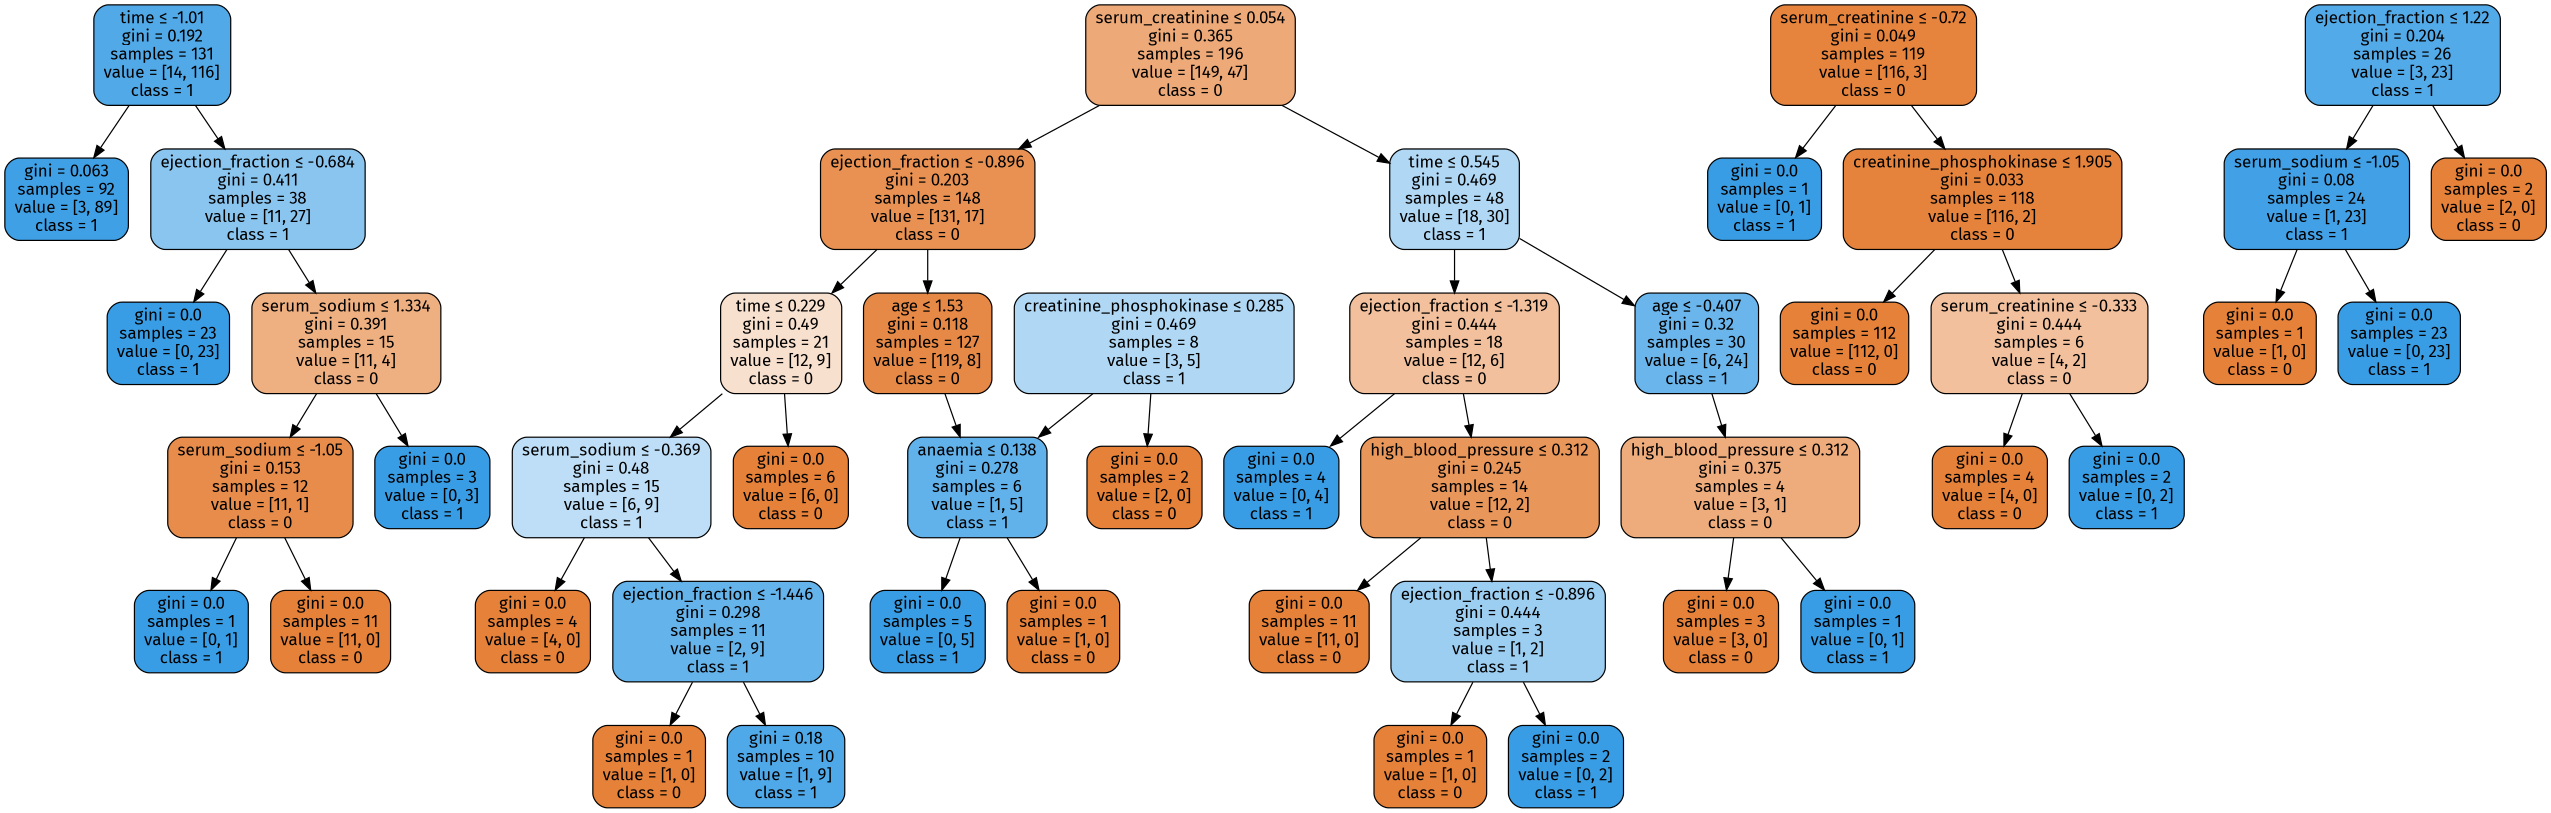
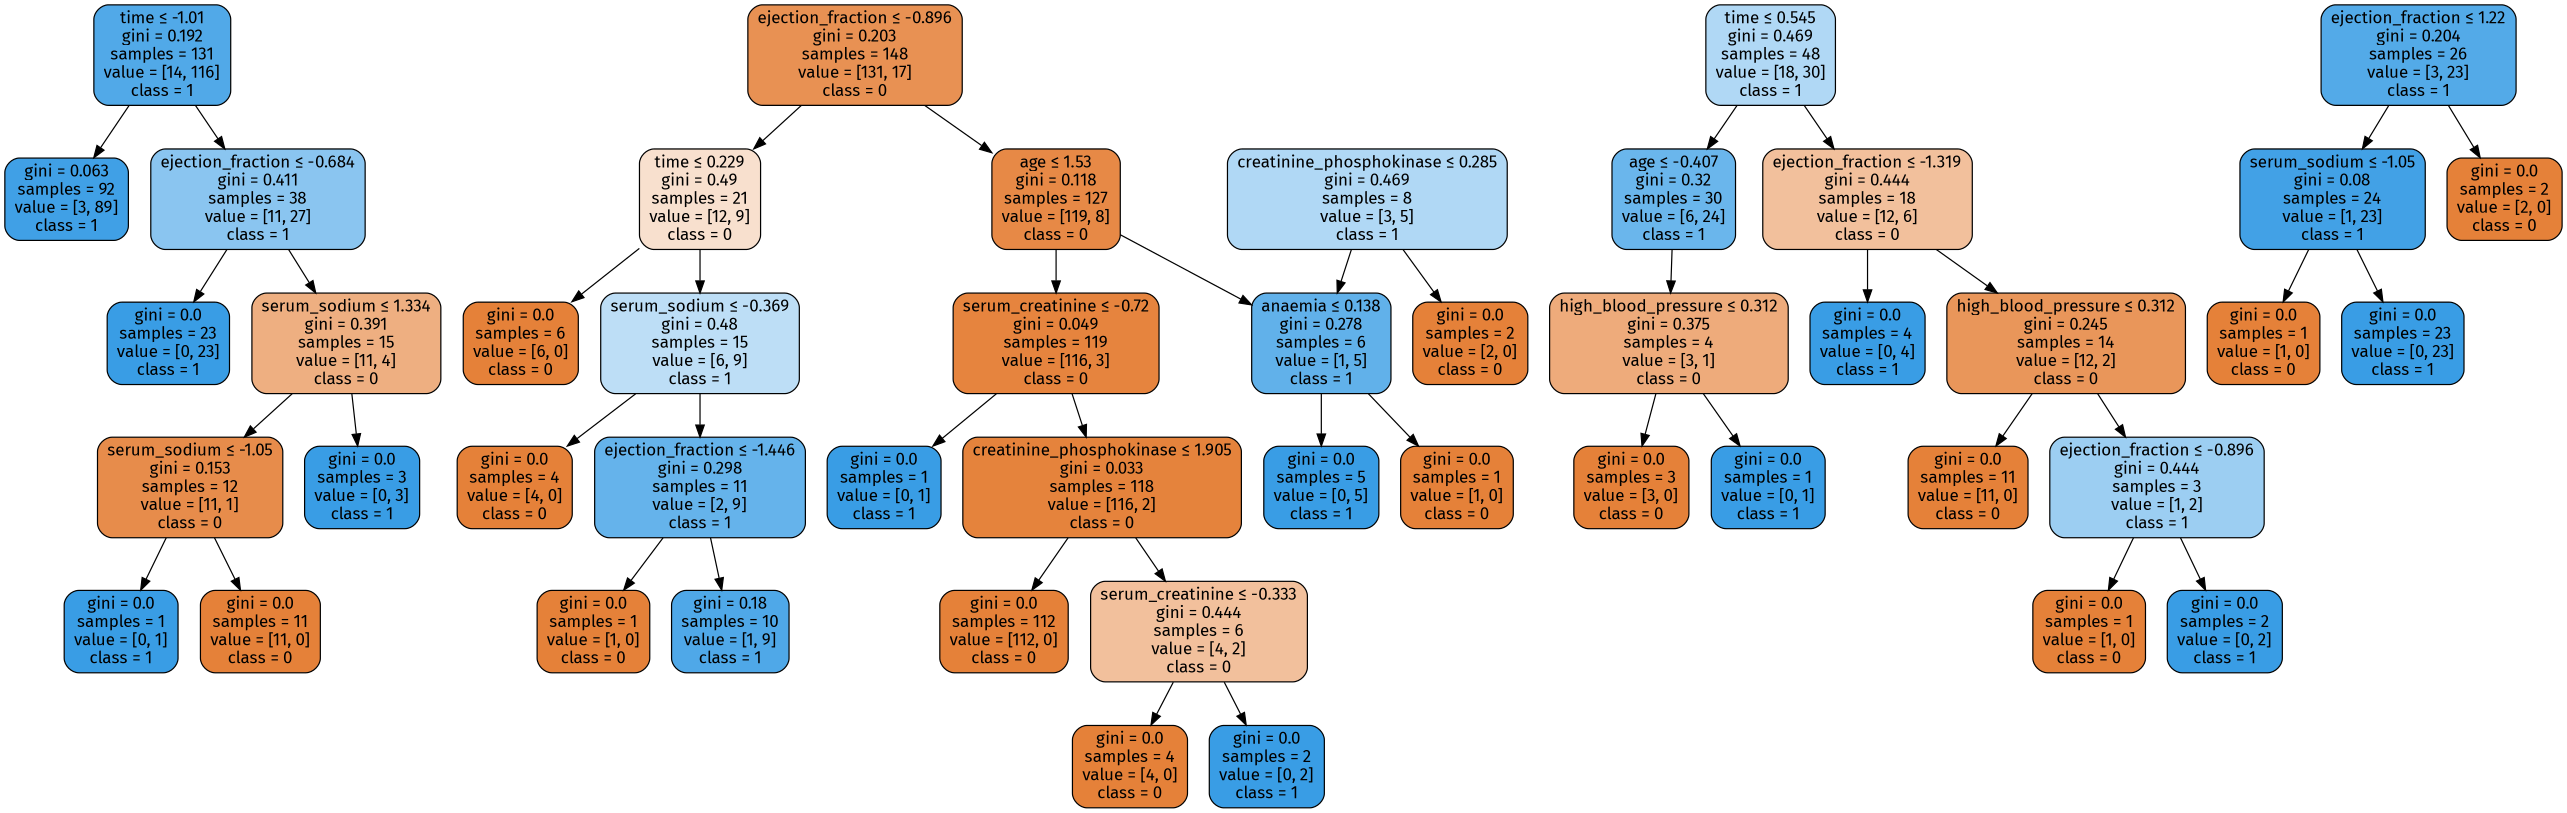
node "serum_creatinine ≤ 0.054": removed
edge "age ≤ 1.53" -> "serum_creatinine ≤ -0.72": added
